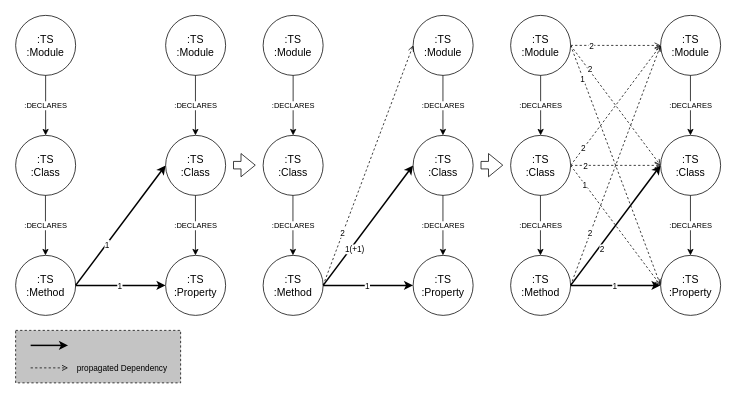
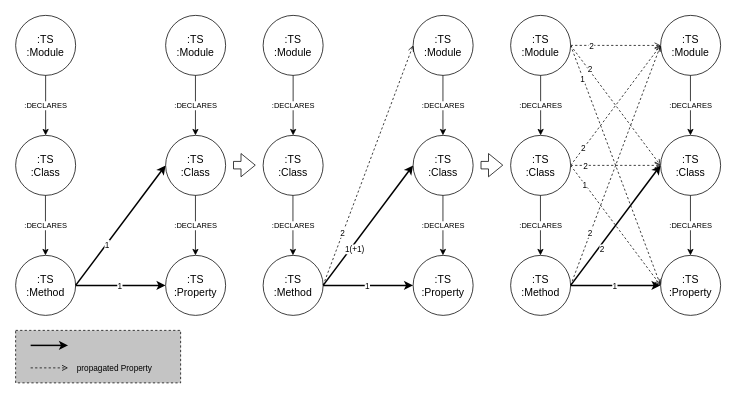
node "propagated Dependency": label "propagated Dependency" -> "propagated Property"
